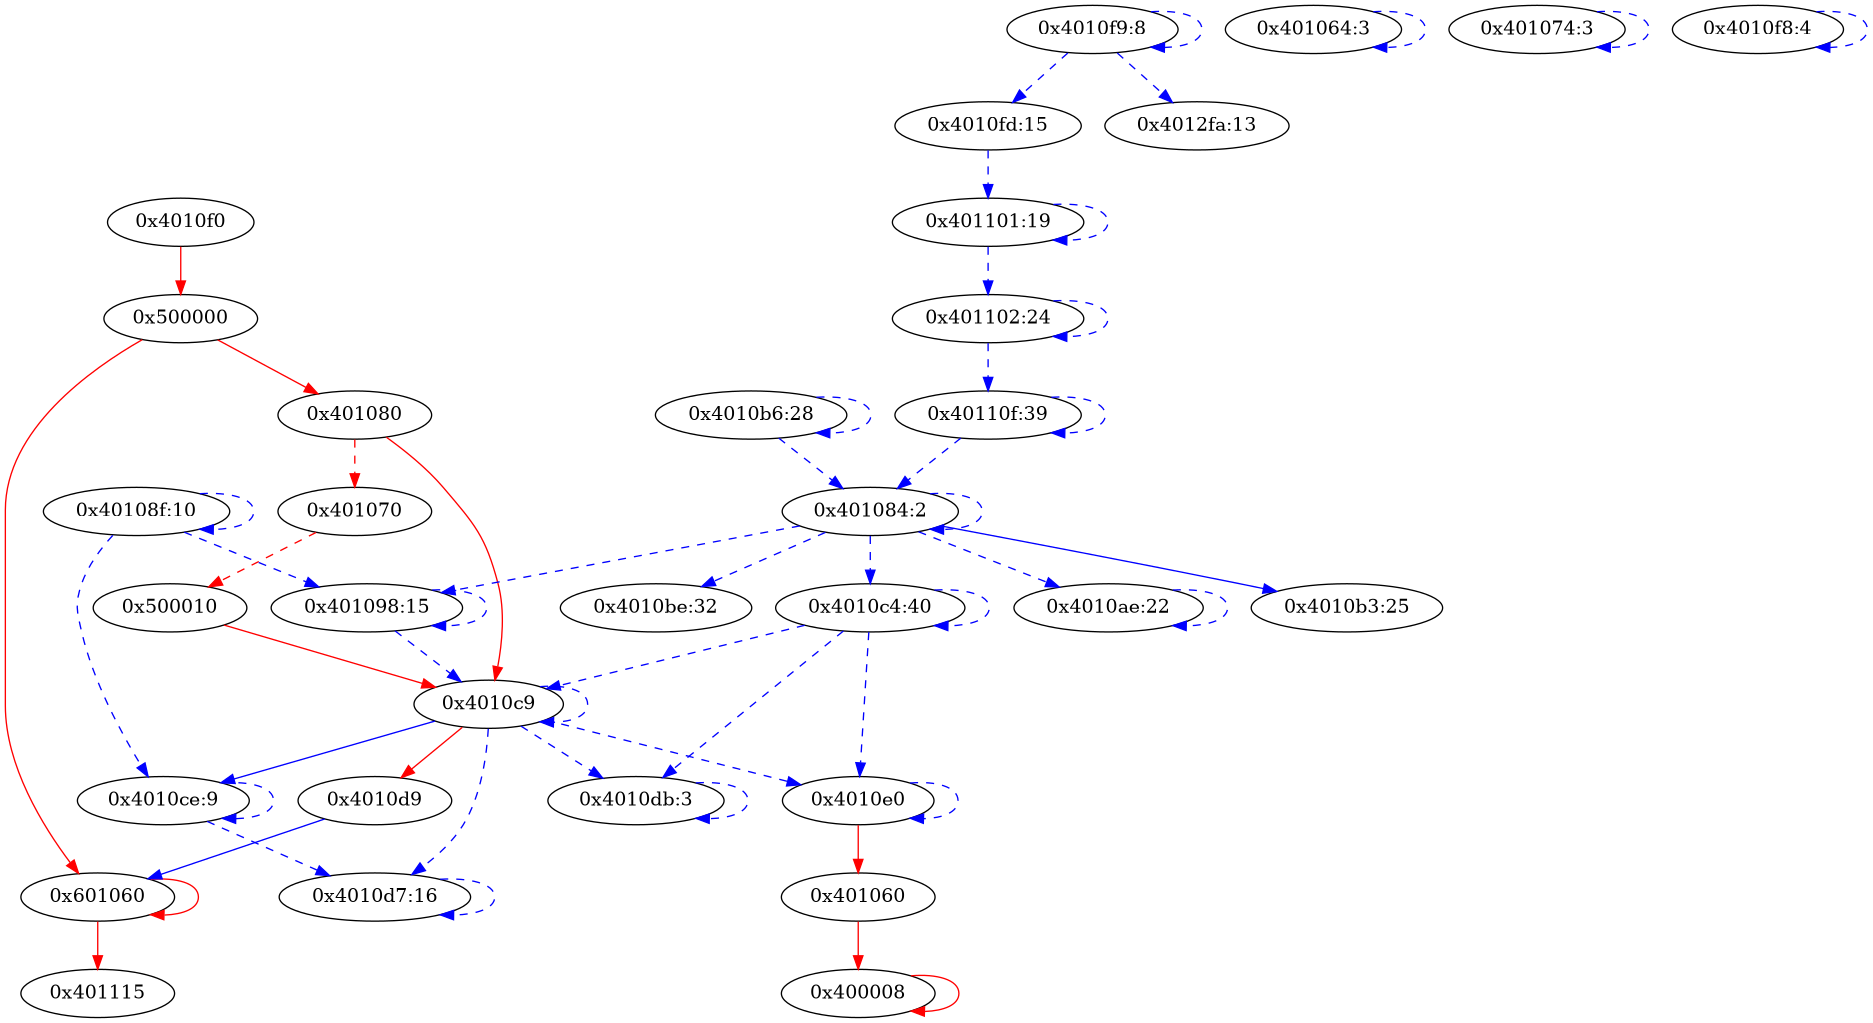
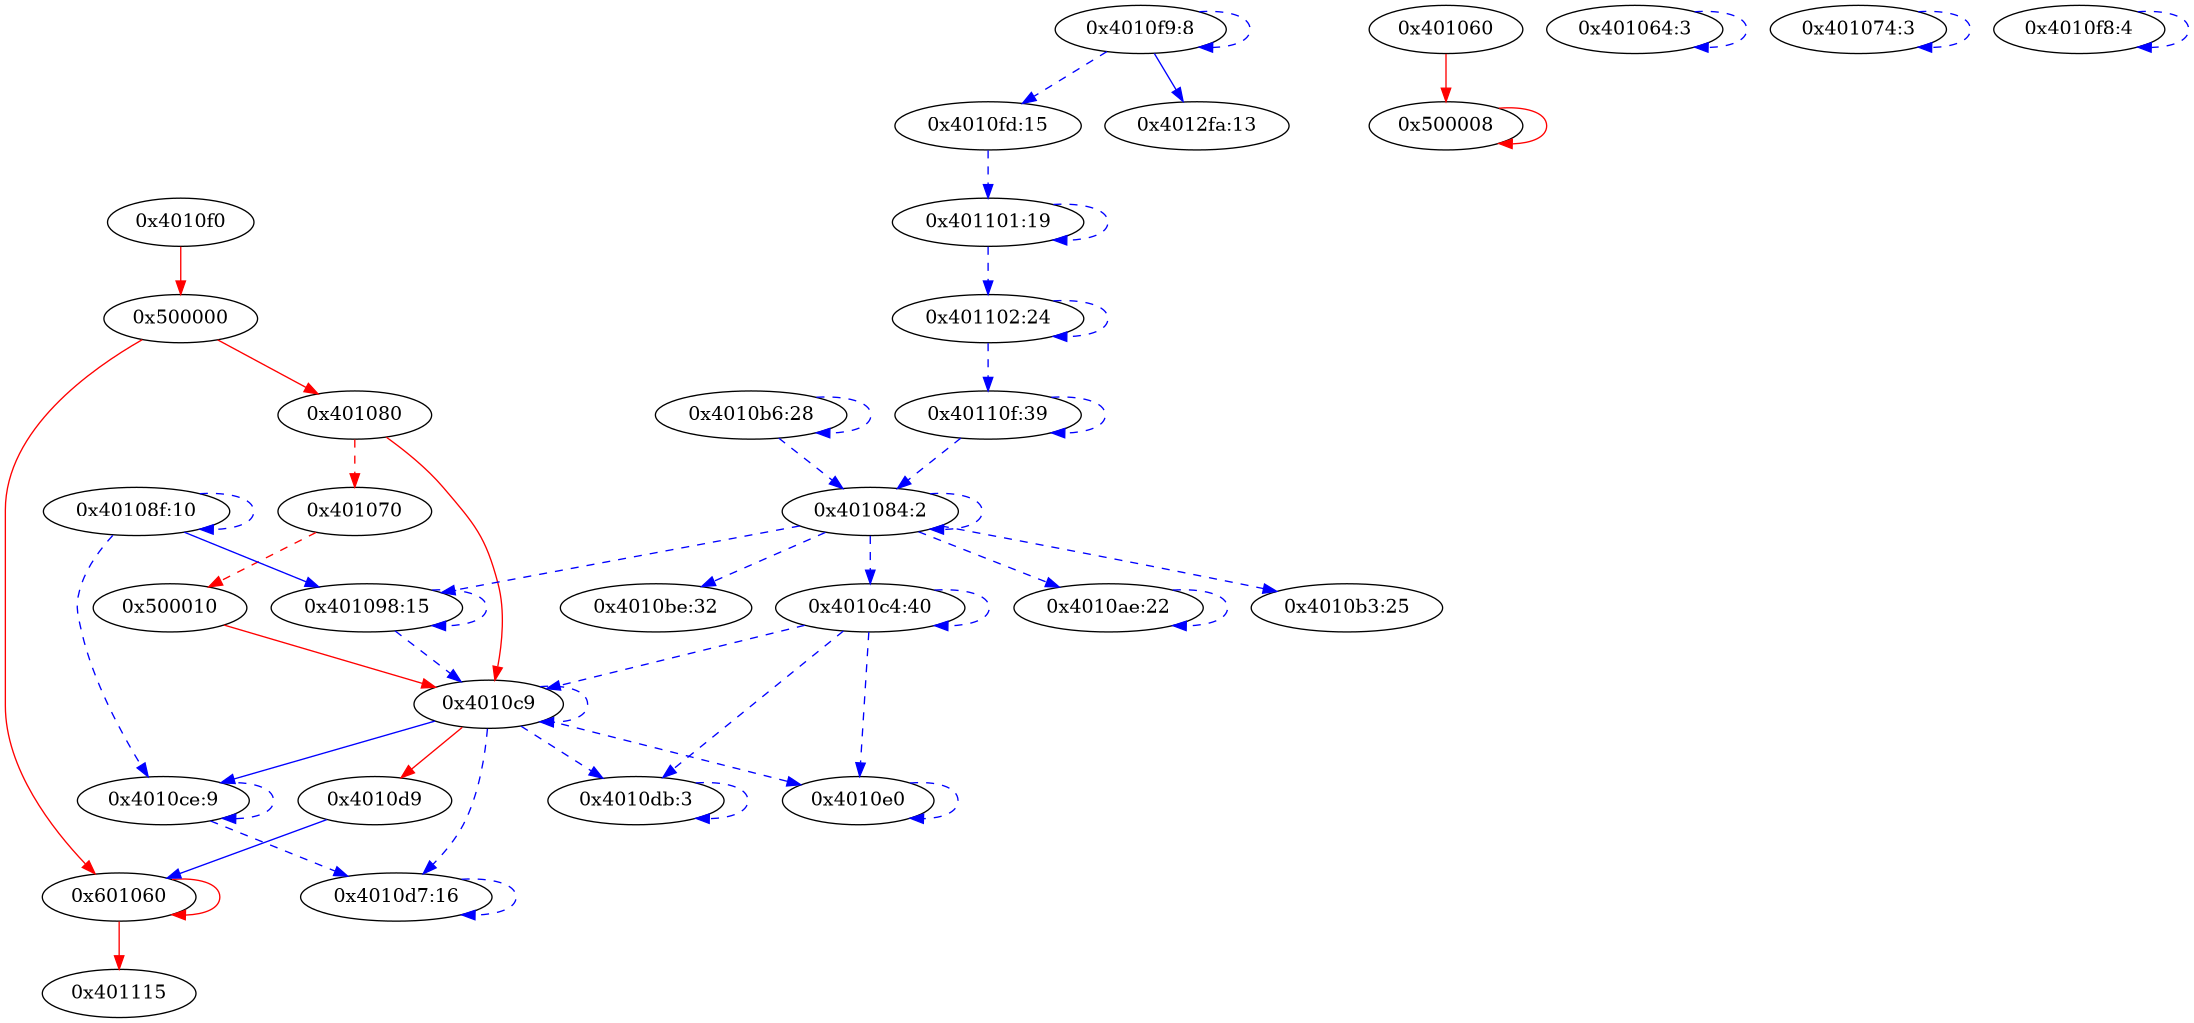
edge "0x4010f9:8" -> "0x4012fa:13": style dashed -> solid
edge "0x40108f:10" -> "0x401098:15": style dashed -> solid
edge "0x401084:2" -> "0x4010b3:25": style solid -> dashed
edge "0x4010e0" -> "0x401060": removed
node "0x400008": label "0x400008" -> "0x500008"
